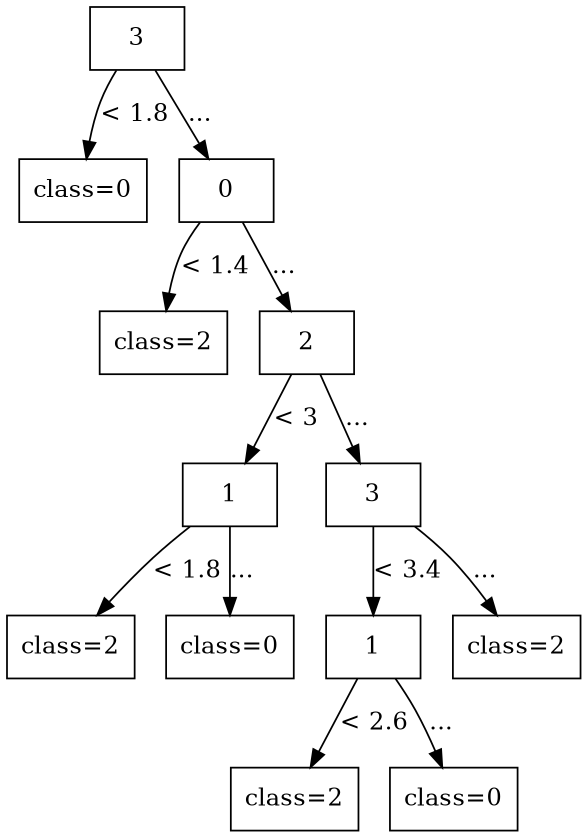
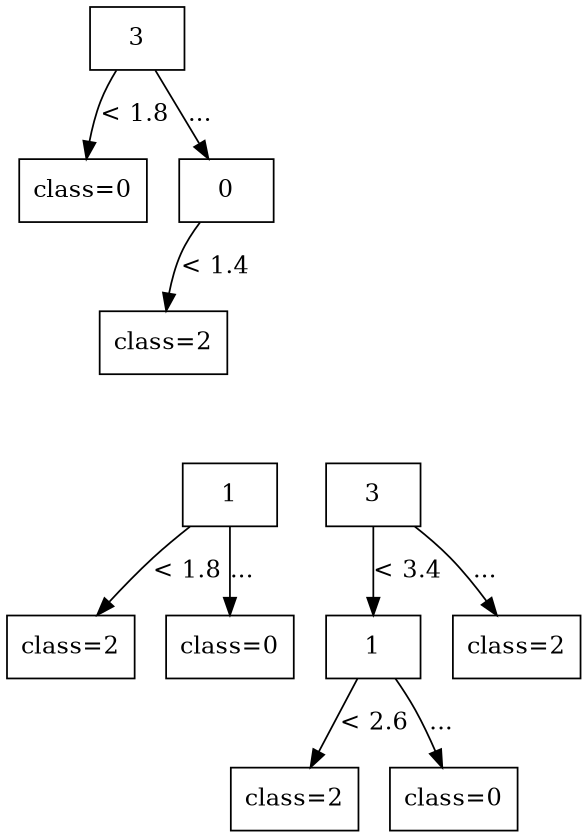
node "2": removed
